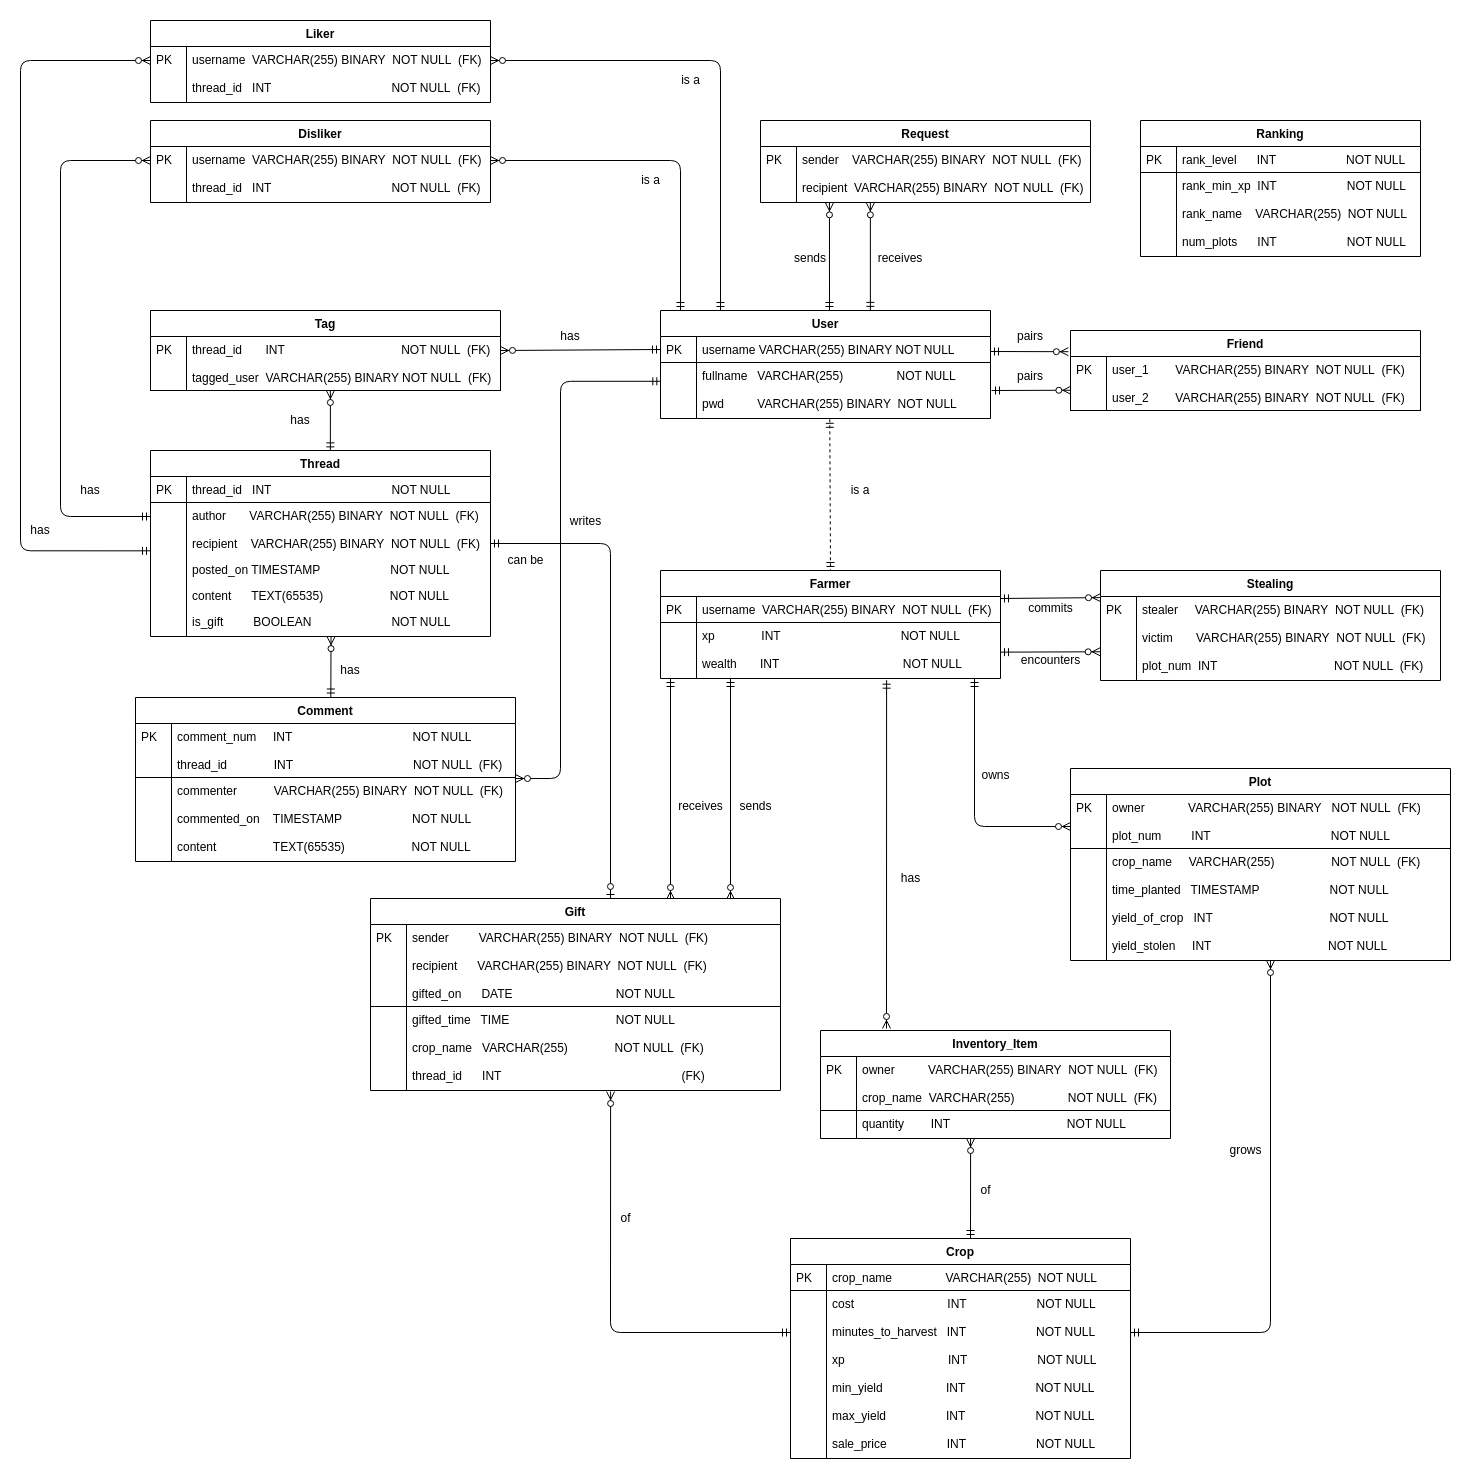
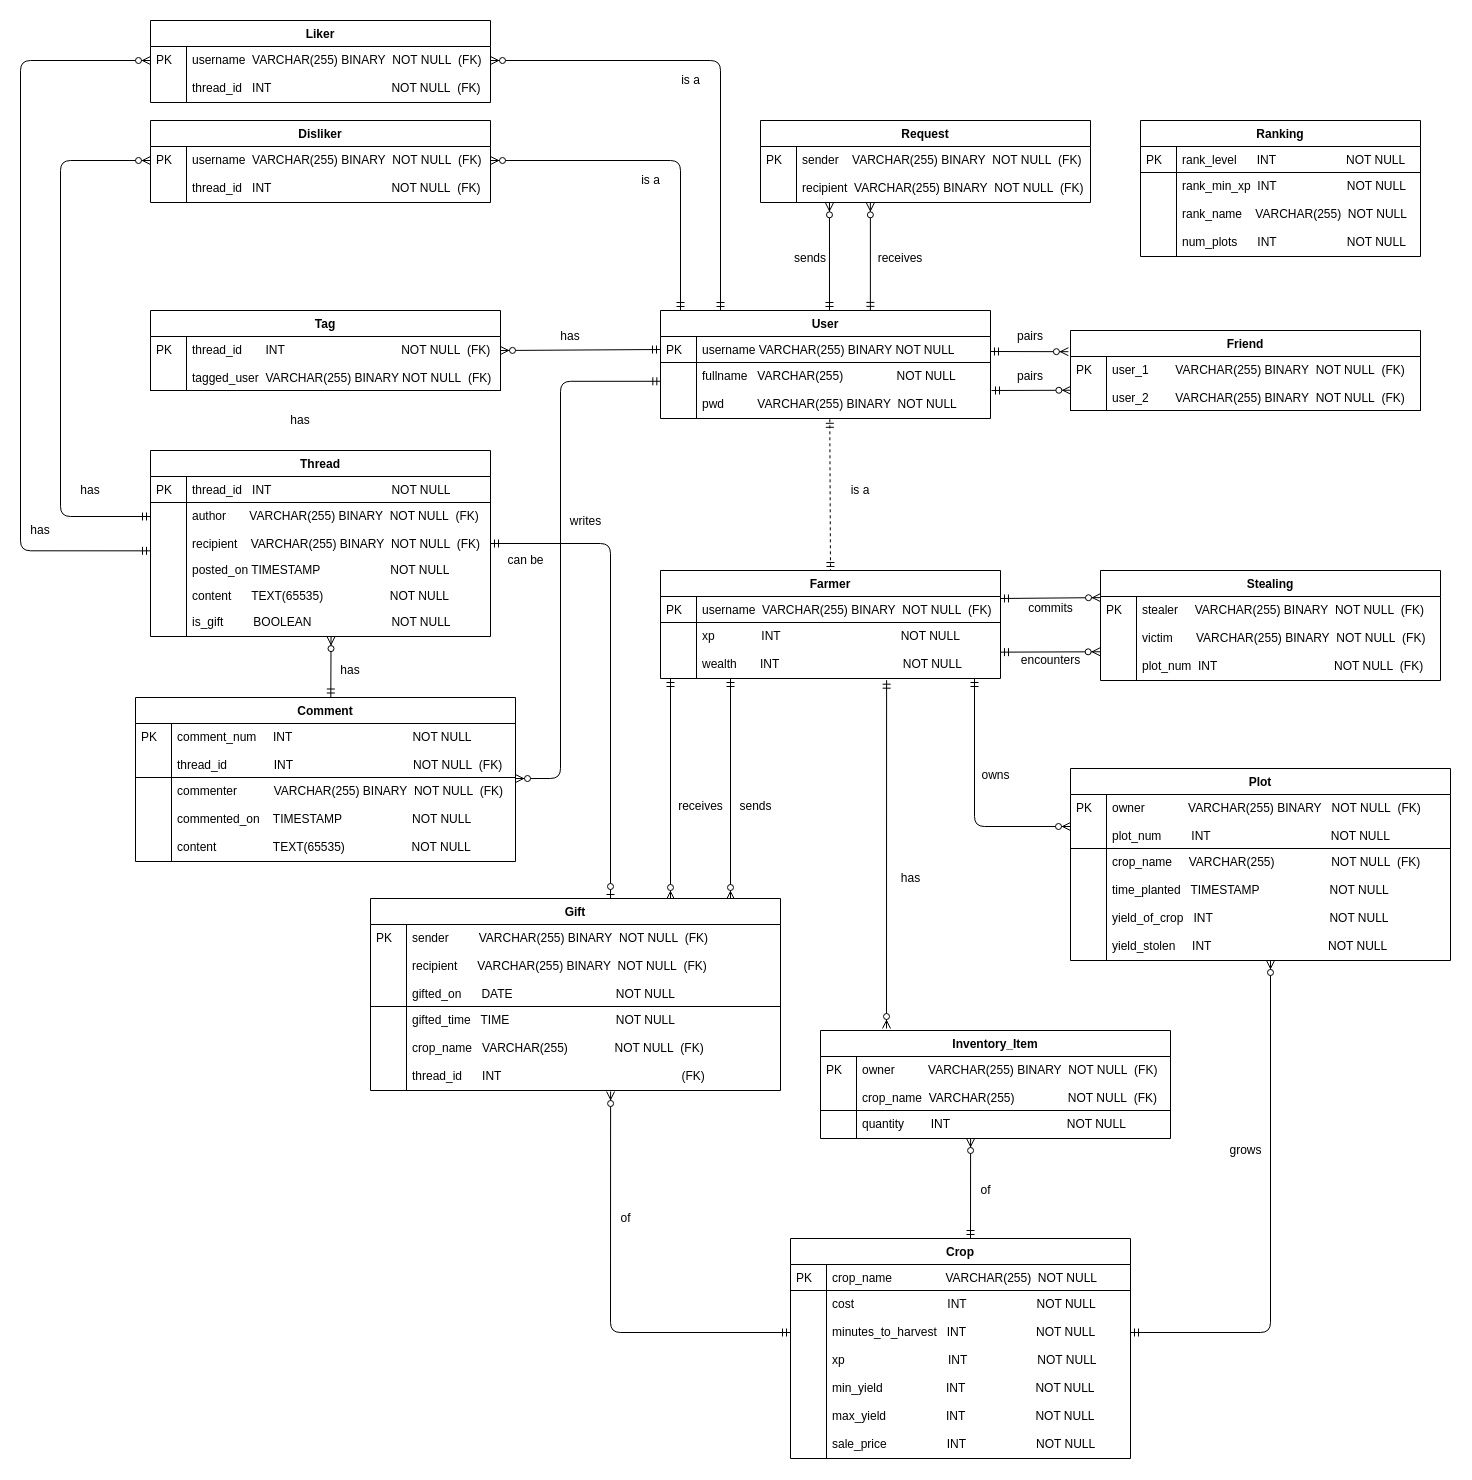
edge "tagged_user VARCHAR(255) BINARY NOT NULL (FK)" -- "Thread": removed
